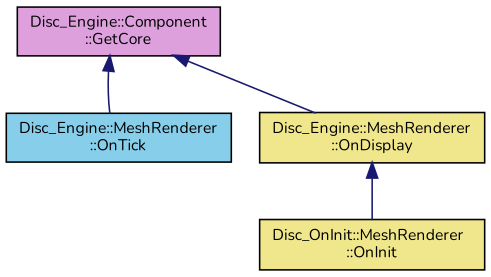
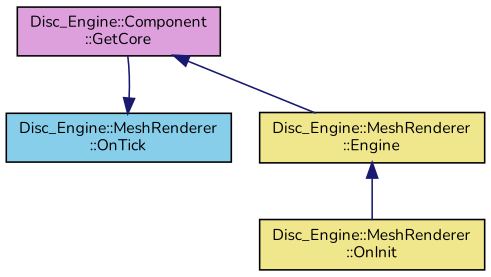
edge "Disc_Engine::MeshRenderer ::OnTick" -> "Disc_Engine::Component ::GetCore": reversed
node "Disc_Engine::MeshRenderer ::OnDisplay": label "Disc_Engine::MeshRenderer ::OnDisplay" -> "Disc_Engine::MeshRenderer ::Engine"
node "Disc_OnInit::MeshRenderer ::OnInit": label "Disc_OnInit::MeshRenderer ::OnInit" -> "Disc_Engine::MeshRenderer ::OnInit"
